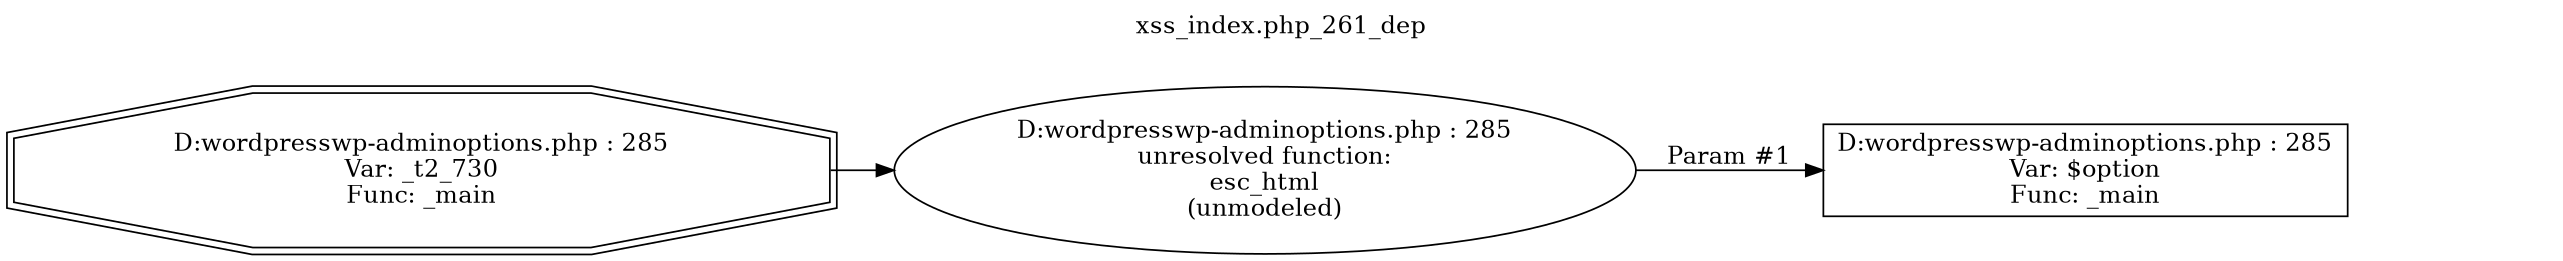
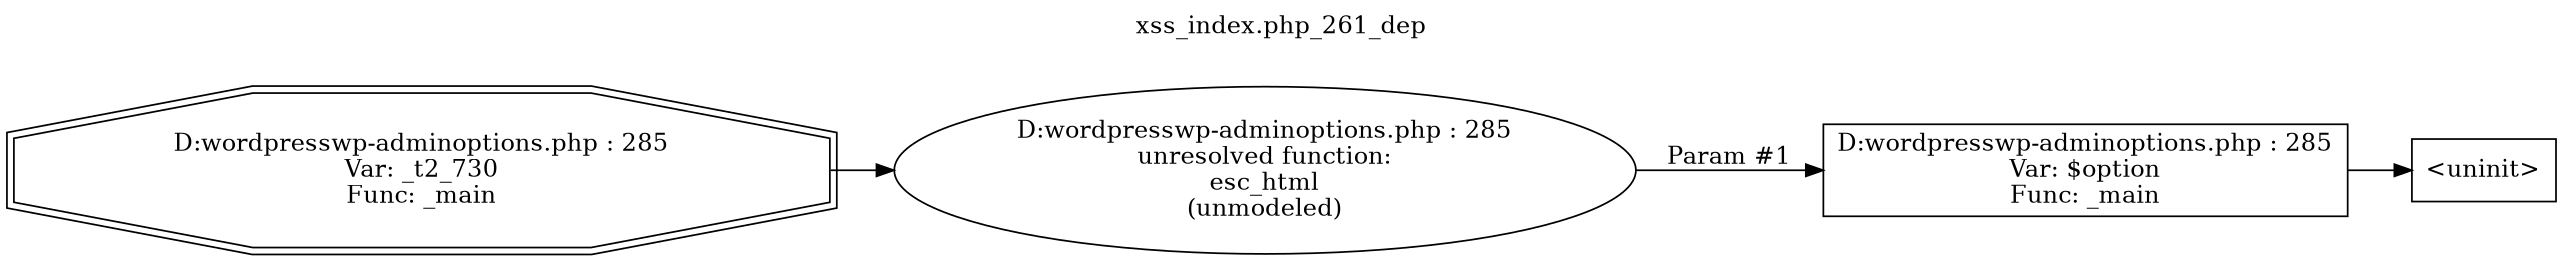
node "<uninit>": added
